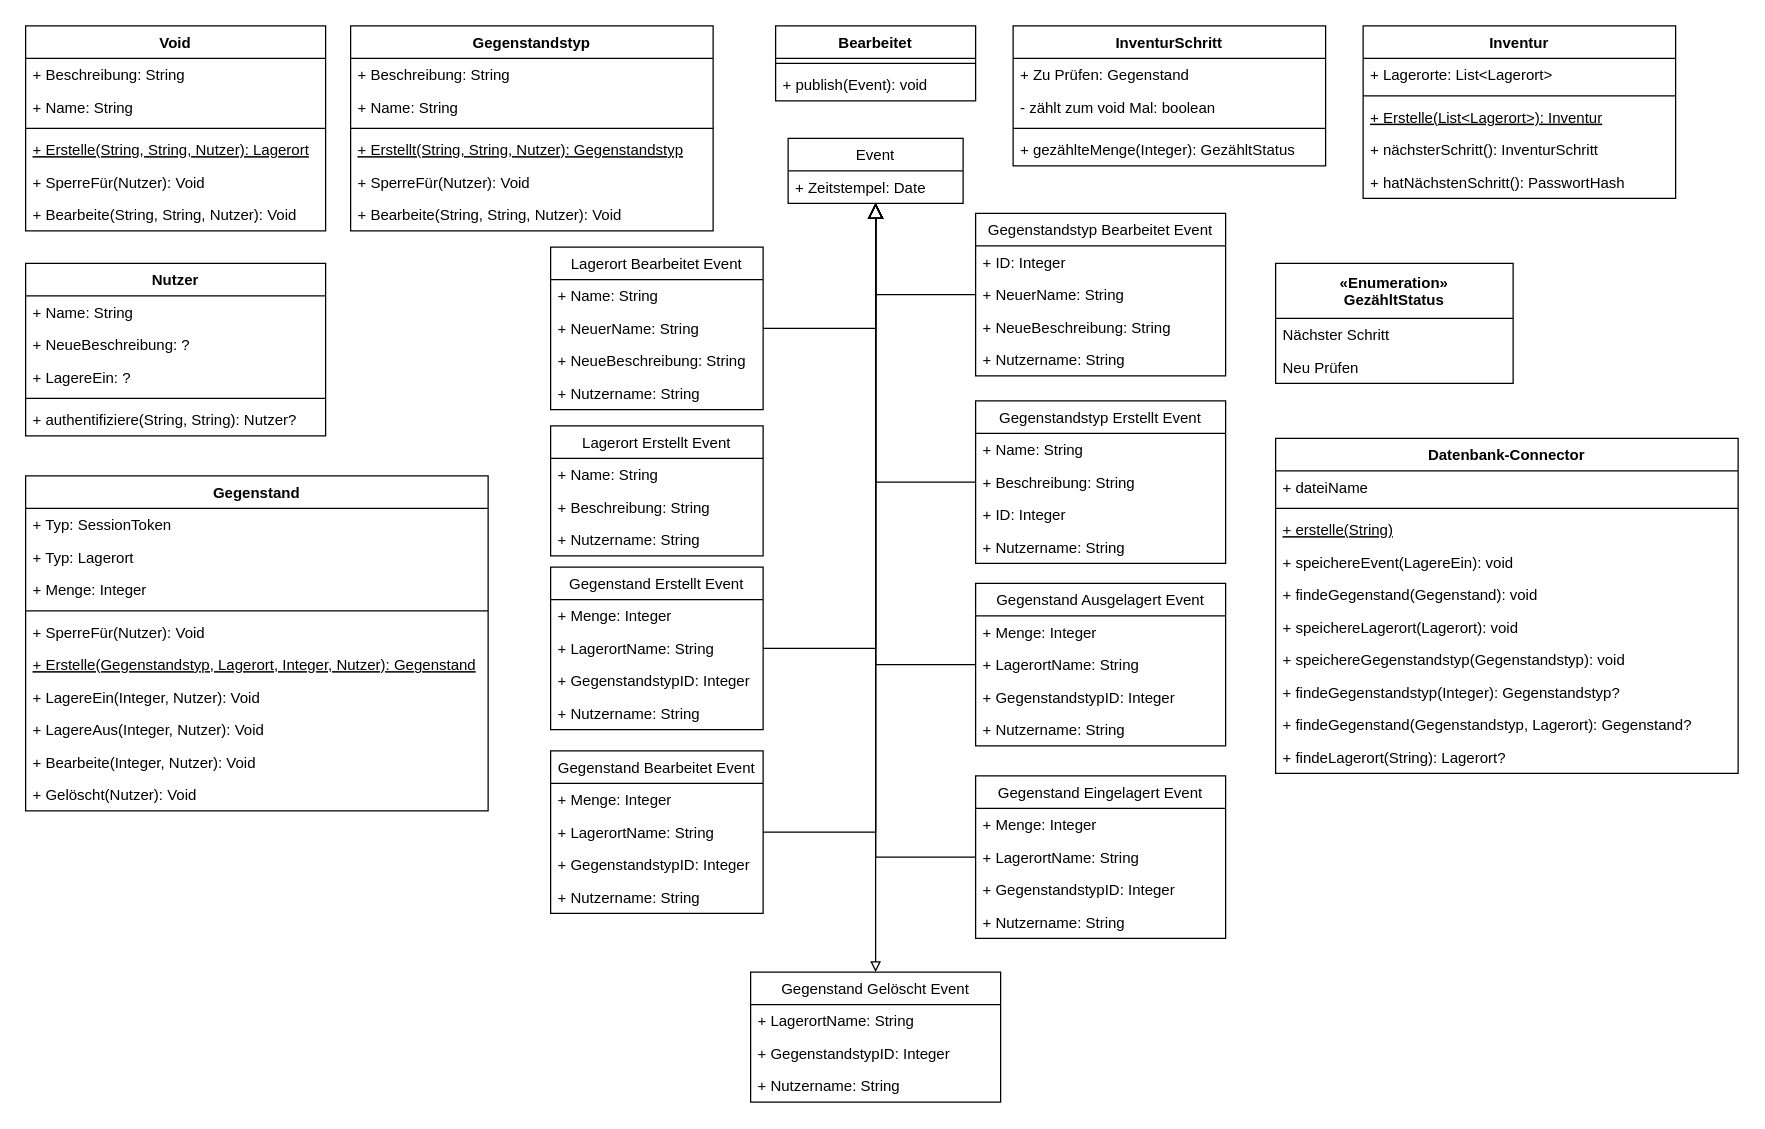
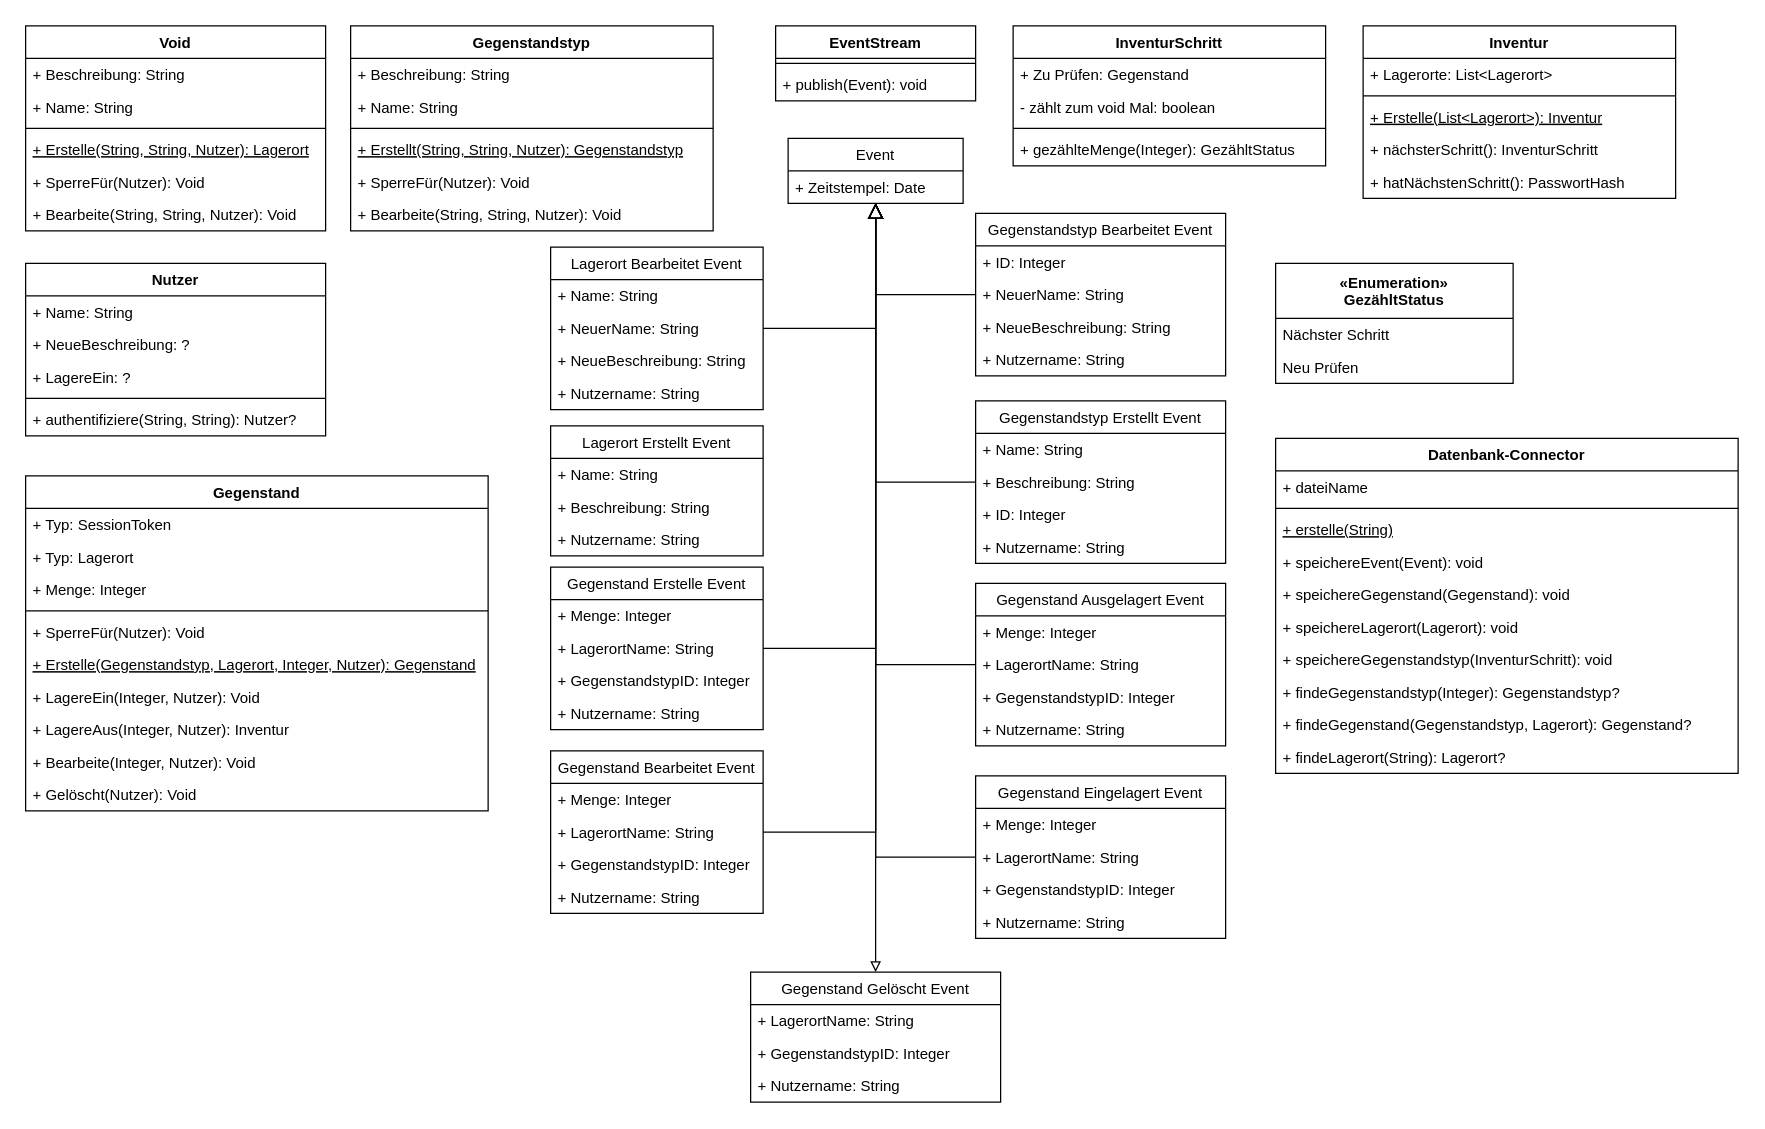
node "Bearbeitet": label "Bearbeitet" -> "EventStream"
node "+ speichereEvent(LagereEin): void": label "+ speichereEvent(LagereEin): void" -> "+ speichereEvent(Event): void"
node "Gegenstand Erstellt Event": label "Gegenstand Erstellt Event" -> "Gegenstand Erstelle Event"
node "+ findeGegenstand(Gegenstand): void": label "+ findeGegenstand(Gegenstand): void" -> "+ speichereGegenstand(Gegenstand): void"
node "+ speichereGegenstandstyp(Gegenstandstyp): void": label "+ speichereGegenstandstyp(Gegenstandstyp): void" -> "+ speichereGegenstandstyp(InventurSchritt): void"
node "+ LagereAus(Integer, Nutzer): Void": label "+ LagereAus(Integer, Nutzer): Void" -> "+ LagereAus(Integer, Nutzer): Inventur"
